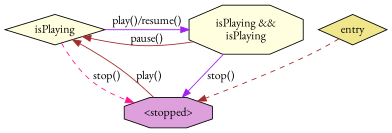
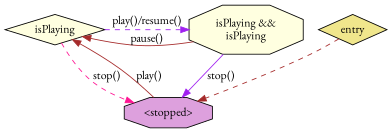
edge "isPlaying" -> "isPlaying && isPlaying": style solid -> dashed
